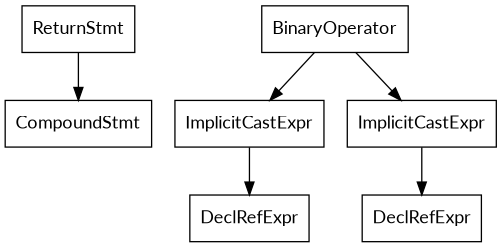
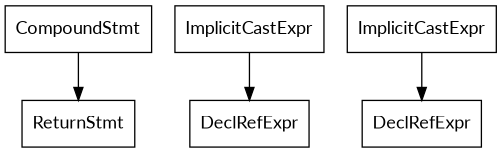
node "BinaryOperator": removed
edge "ReturnStmt" -> "CompoundStmt": reversed
